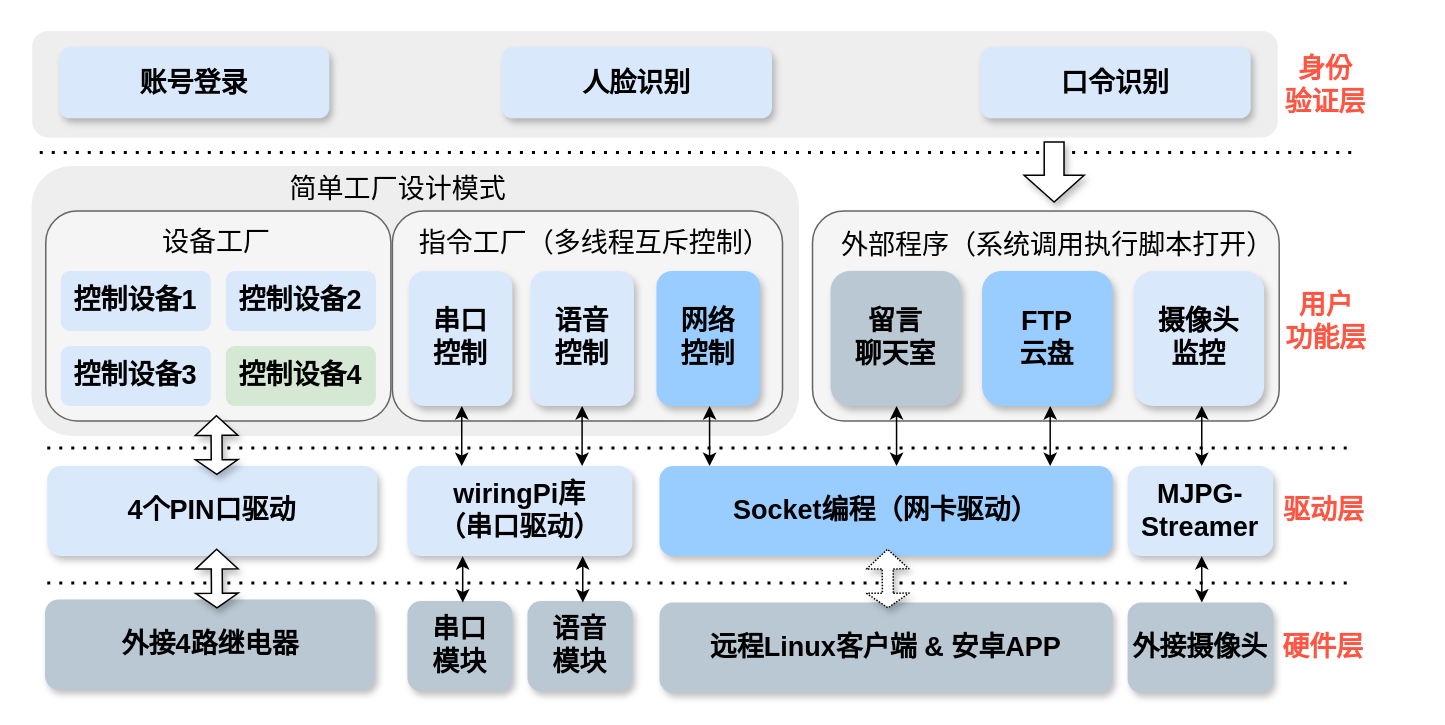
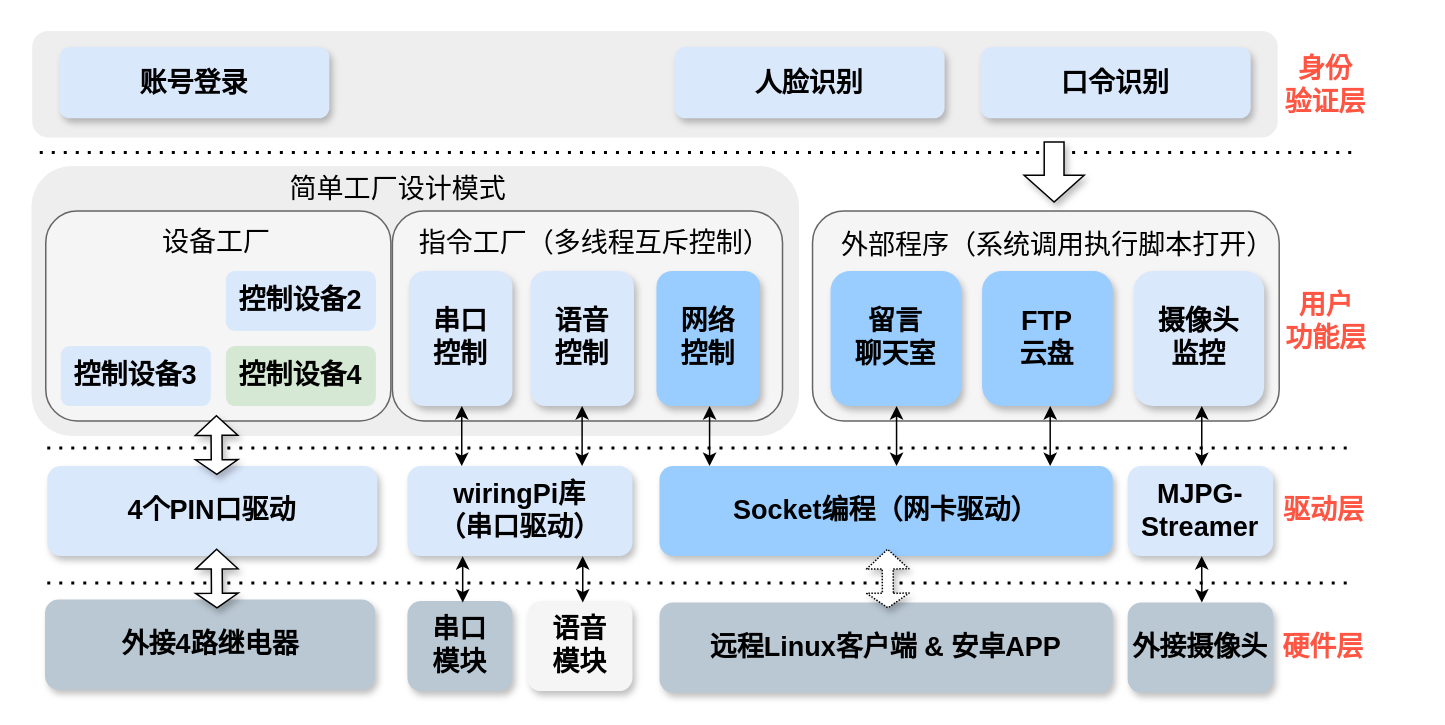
node "人脸识别": moved (637, 83) -> (809, 83)
node "控制设备1": removed
node "留言 聊天室": fillcolor #bac8d3 -> #99ccff
node "语音 模块": fillcolor #bac8d3 -> #f5f5f5
